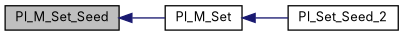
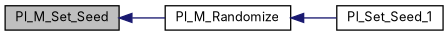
node "Pl_M_Set": label "Pl_M_Set" -> "Pl_M_Randomize"
node "Pl_Set_Seed_2": label "Pl_Set_Seed_2" -> "Pl_Set_Seed_1"
